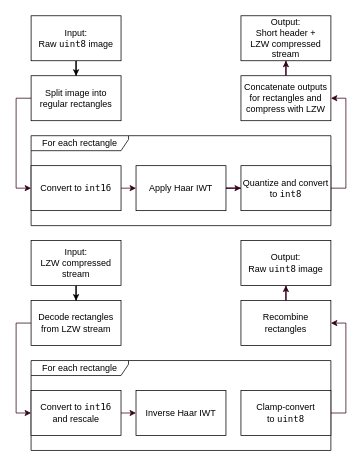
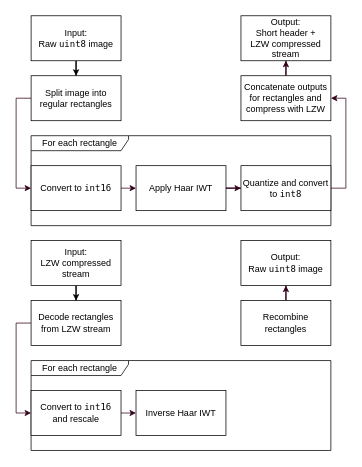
edge "Clamp-convert to uint8" -> "Recombine rectangles": removed
node "Clamp-convert to uint8": removed
